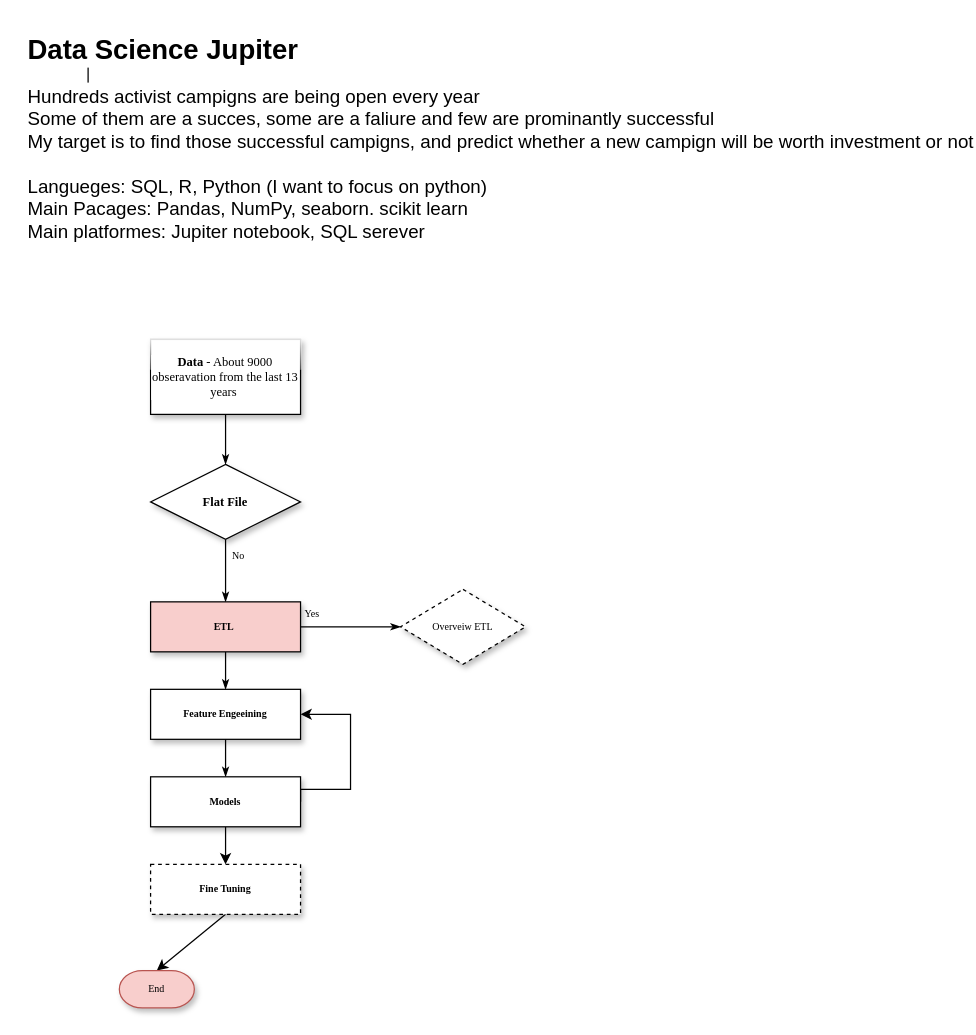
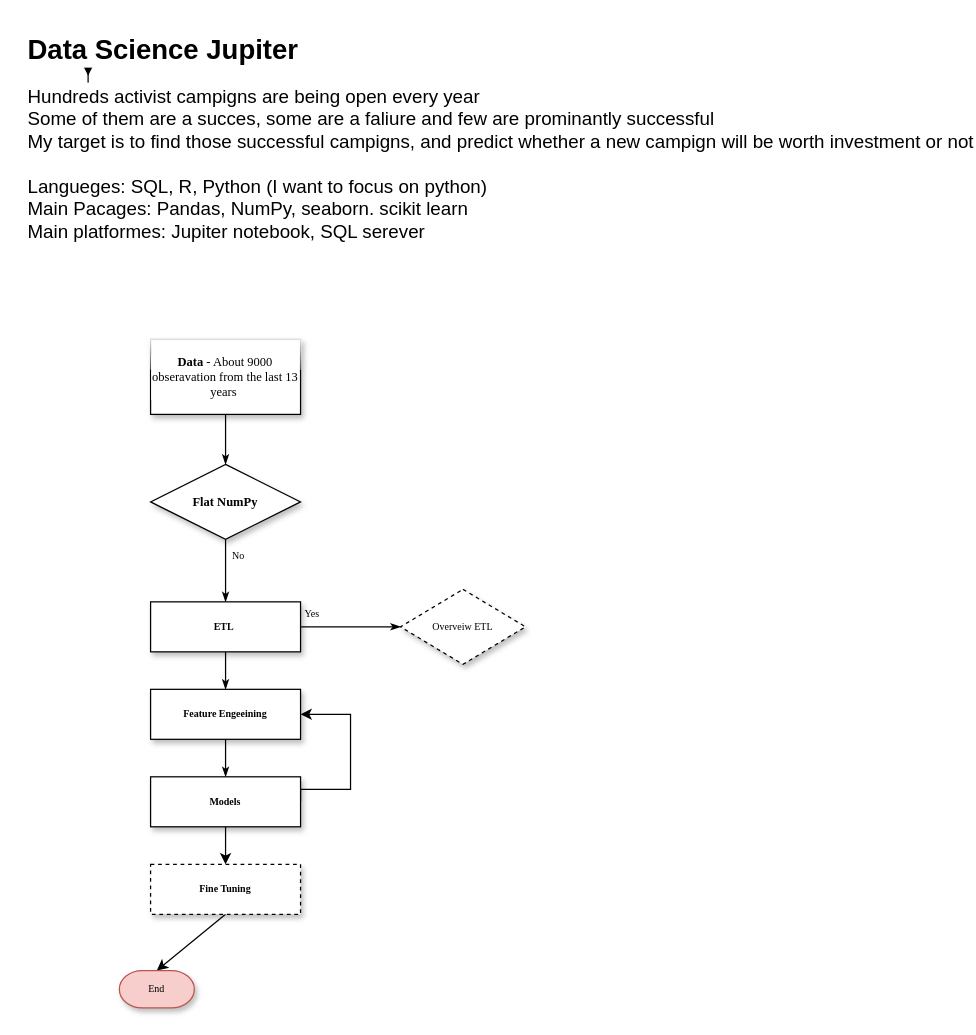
edge "Data Science Jupiter" -- "Flat Activism in Capital Markets Worldwide": arrowhead none -> classic
node "Flat File": label "Flat File" -> "Flat NumPy"
node "ETL": fillcolor #f8cecc -> #ffffff
